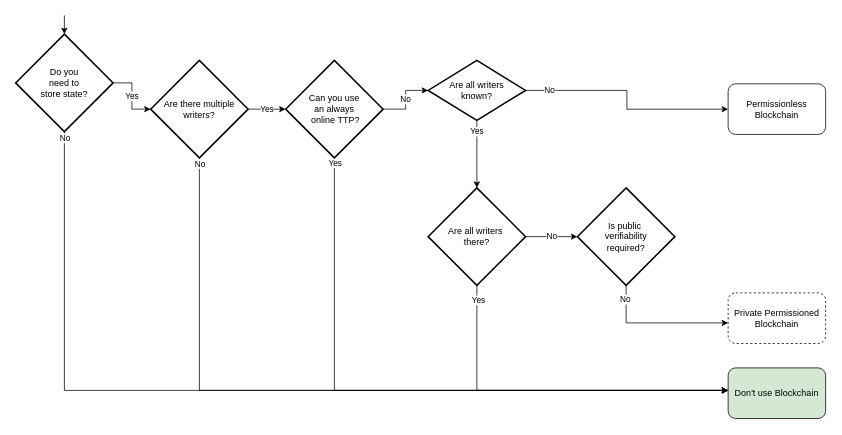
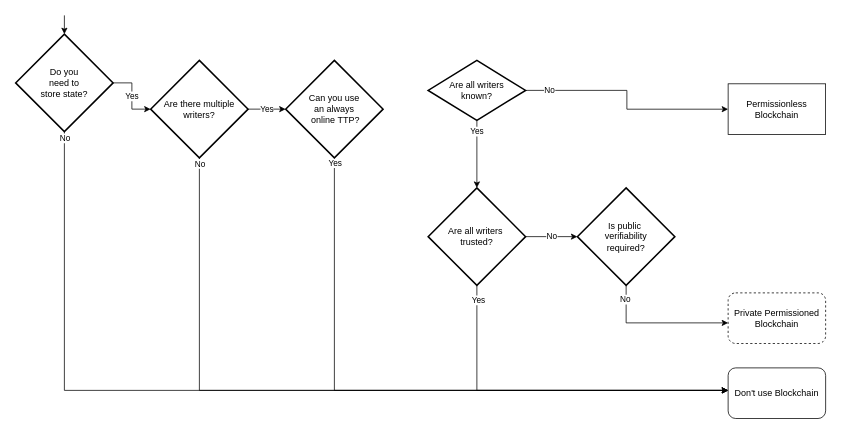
edge "Can you use an always online TTP?" -> "Are all writers known?": removed, label "No"
node "Permissionless Blockchain": shape rounded rectangle -> rectangle
node "Are all writers there?": label "Are all writers there?" -> "Are all writers trusted?"
node "Don't use Blockchain": fillcolor #d5e8d4 -> #ffffff
